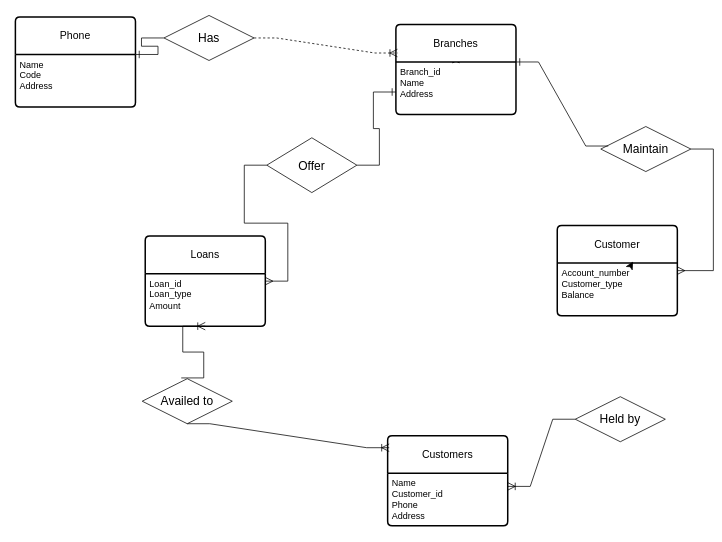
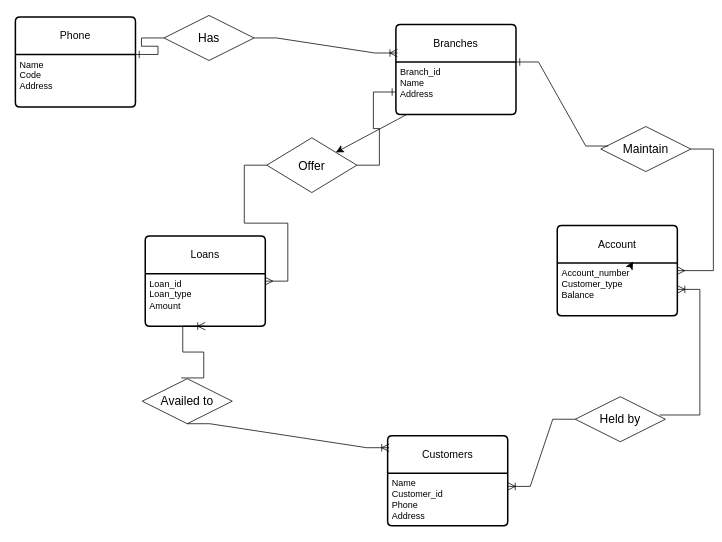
edge "Has" -> "Branches": style dashed -> solid
edge "Branch_id Name Address" -> "Branches": now "Branch_id Name Address" -> "Offer"
node "Customer": label "Customer" -> "Account"
edge "Held by" -> "Account_number Customer_type Balance": added
